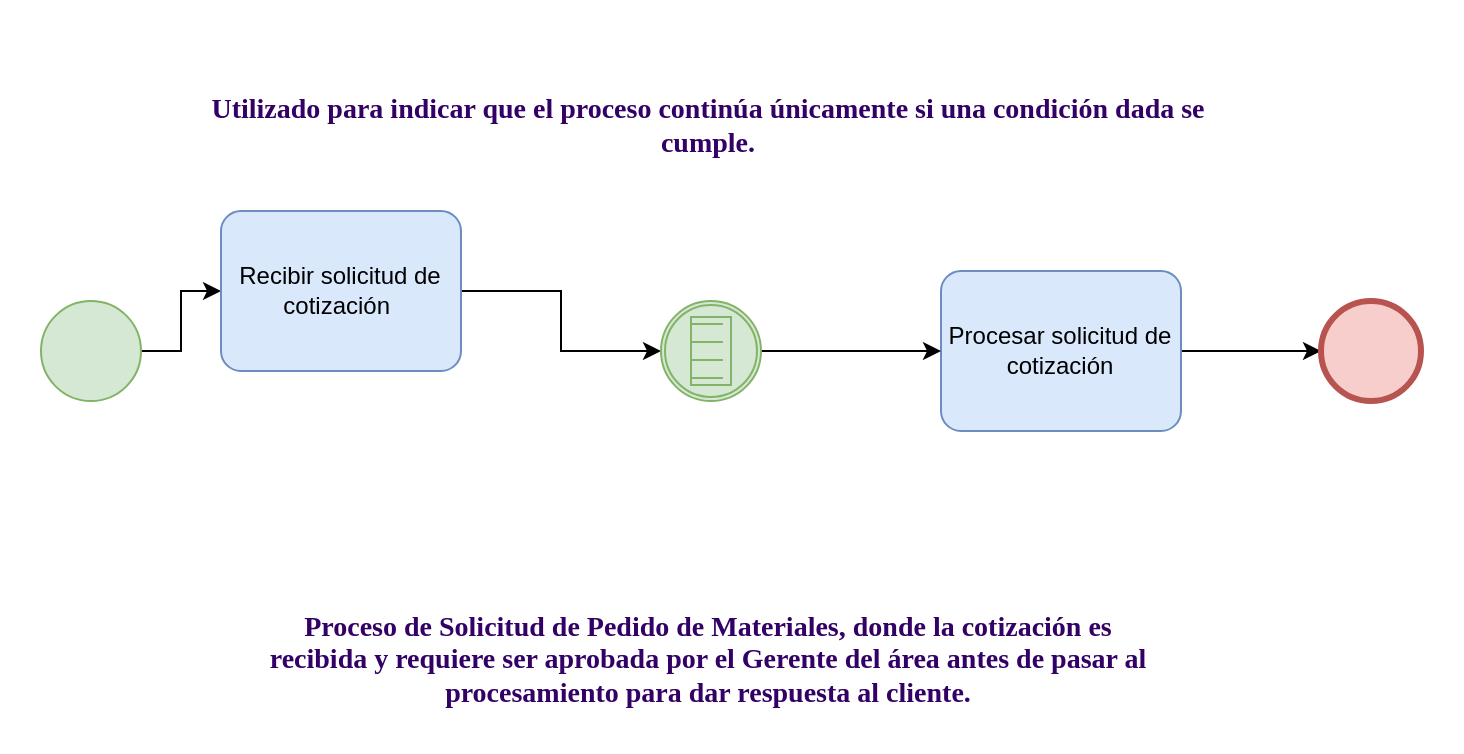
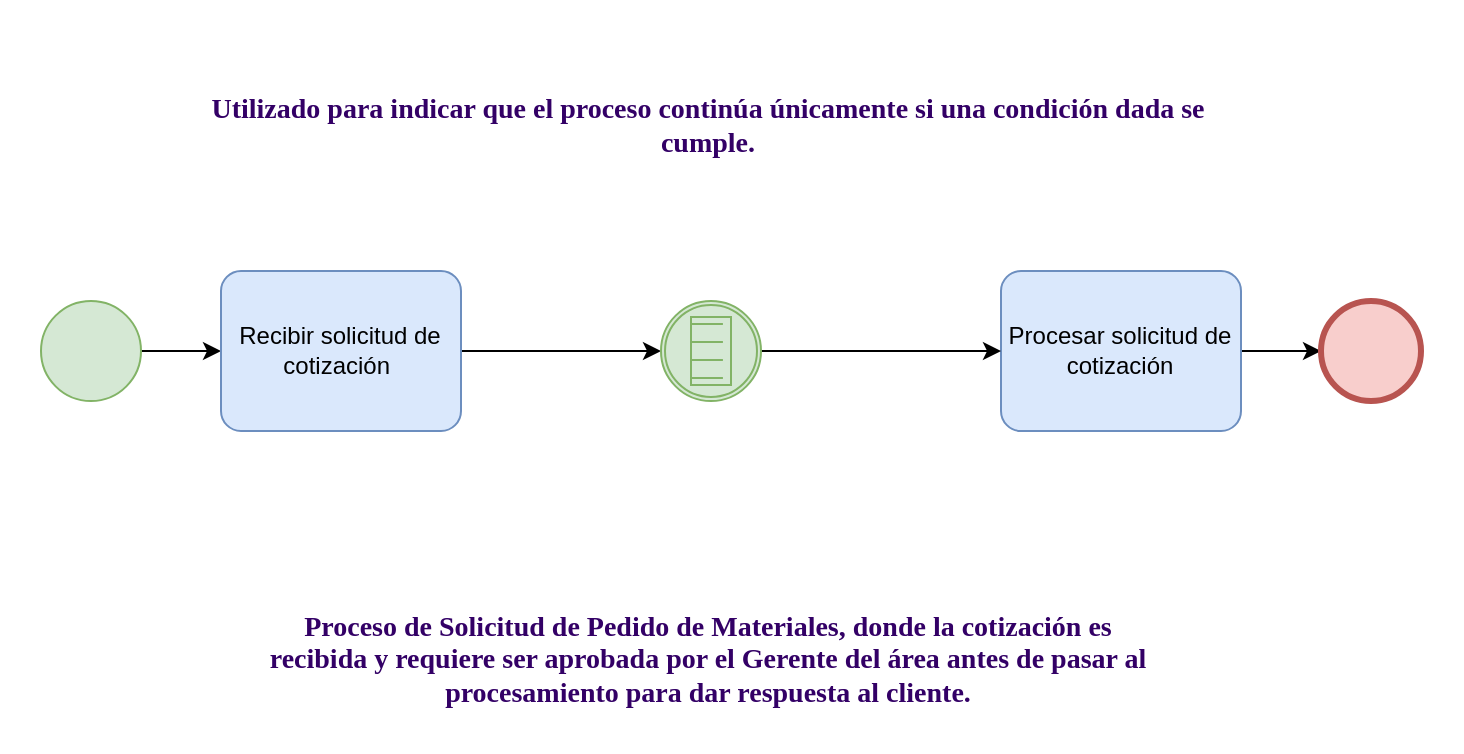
node "Recibir solicitud de cotización": moved (341, 291) -> (341, 351)
node "Procesar solicitud de cotización": moved (1061, 351) -> (1121, 351)
